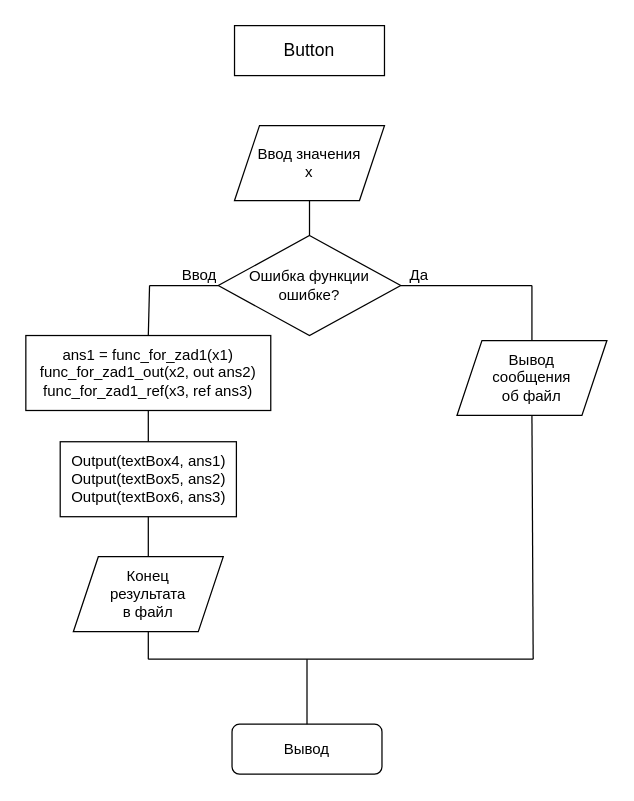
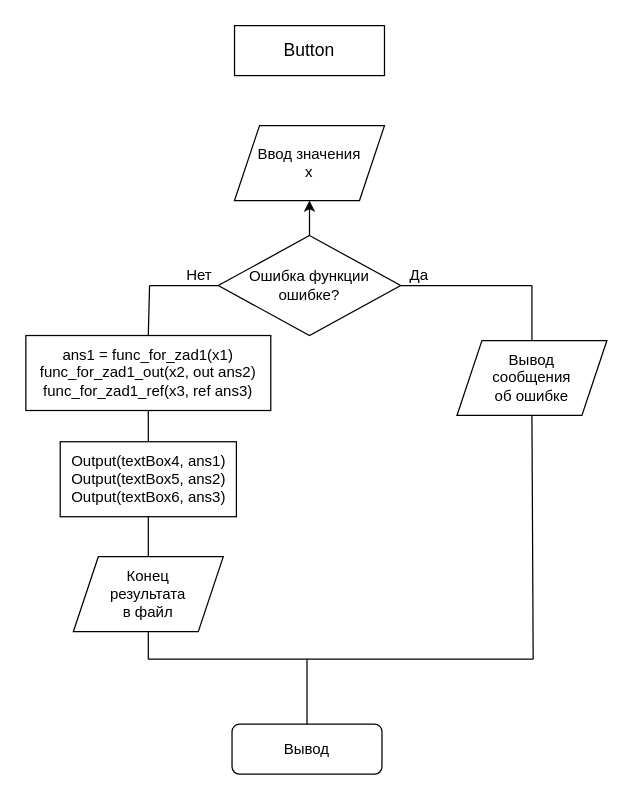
edge "Ввод значения x" -- "Ошибка функции ошибке?": arrowhead none -> classic
node "Ввод": label "Ввод" -> "Нет"
node "Вывод сообщения об файл": label "Вывод сообщения об файл" -> "Вывод сообщения об ошибке"
